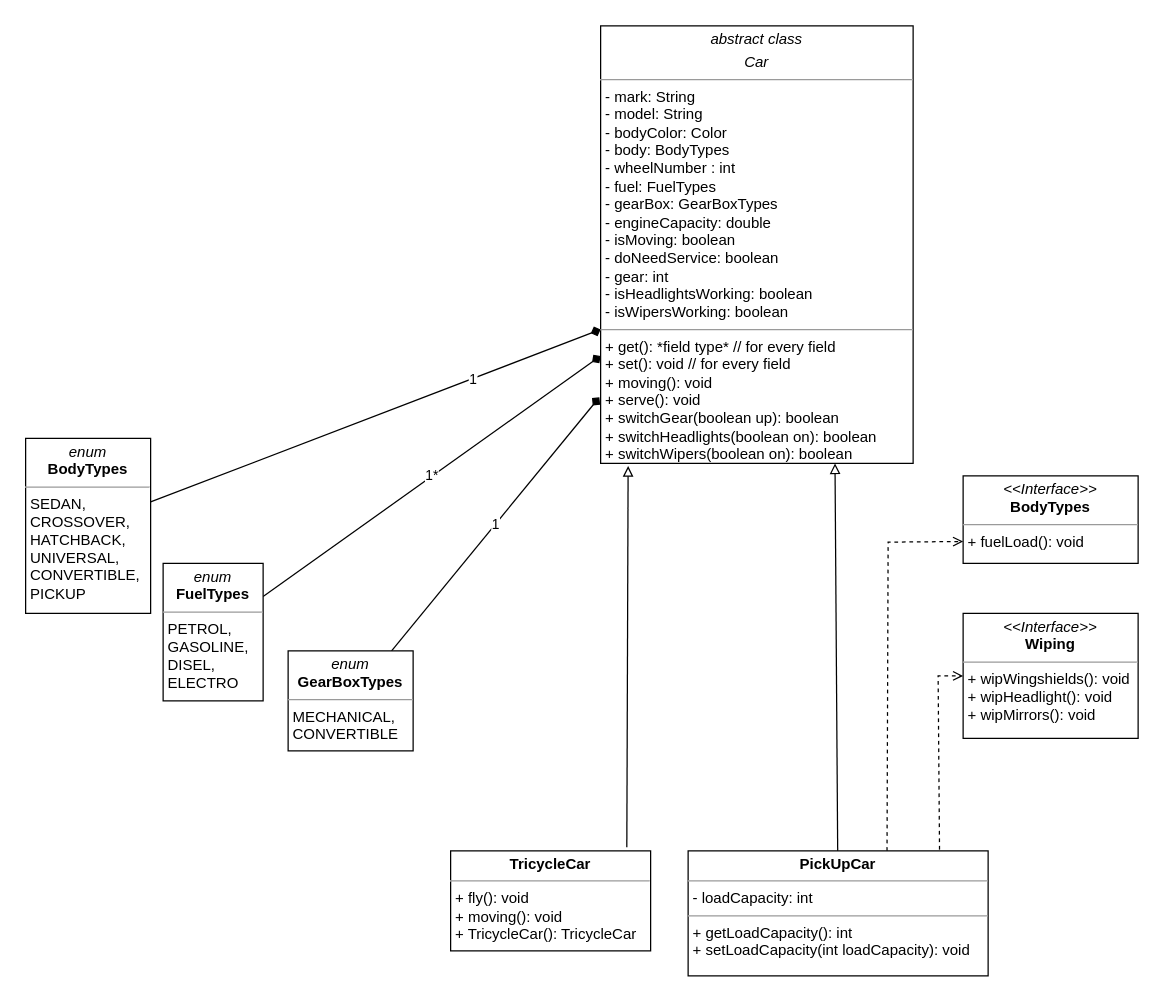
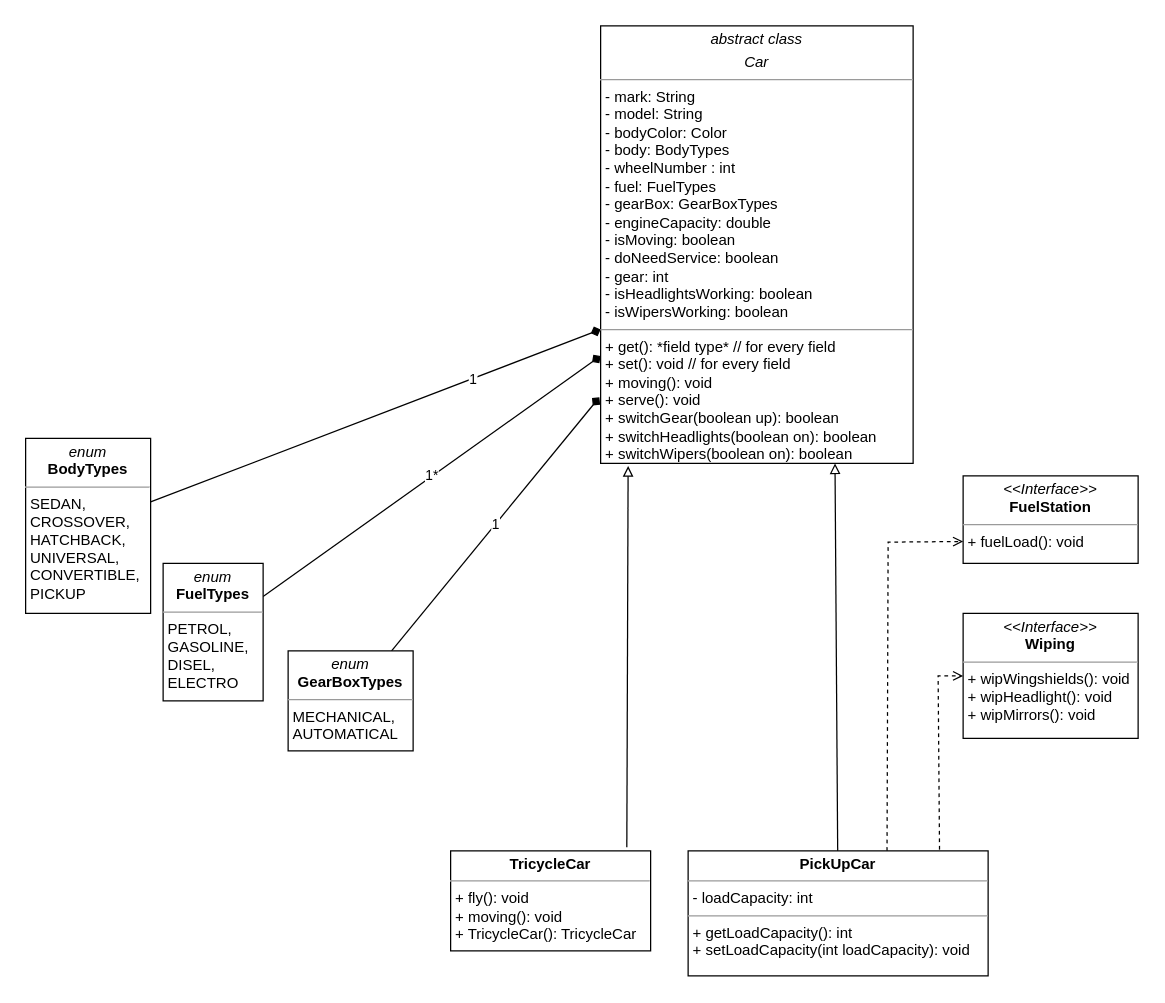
node "<<Interface>> BodyTypes + fuelLoad(): void": label "<<Interface>> BodyTypes + fuelLoad(): void" -> "<<Interface>> FuelStation + fuelLoad(): void"
node "enum GearBoxTypes MECHANICAL, CONVERTIBLE": label "enum GearBoxTypes MECHANICAL, CONVERTIBLE" -> "enum GearBoxTypes MECHANICAL, AUTOMATICAL"
